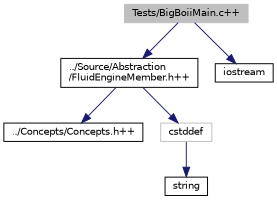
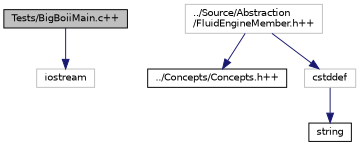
node "Tests/BigBoiiMain.c++": color grey75 -> black
edge "Tests/BigBoiiMain.c++" -> "../Source/Abstraction /FluidEngineMember.h++": removed
node "../Source/Abstraction /FluidEngineMember.h++": color black -> grey75
node "iostream": color black -> grey75
